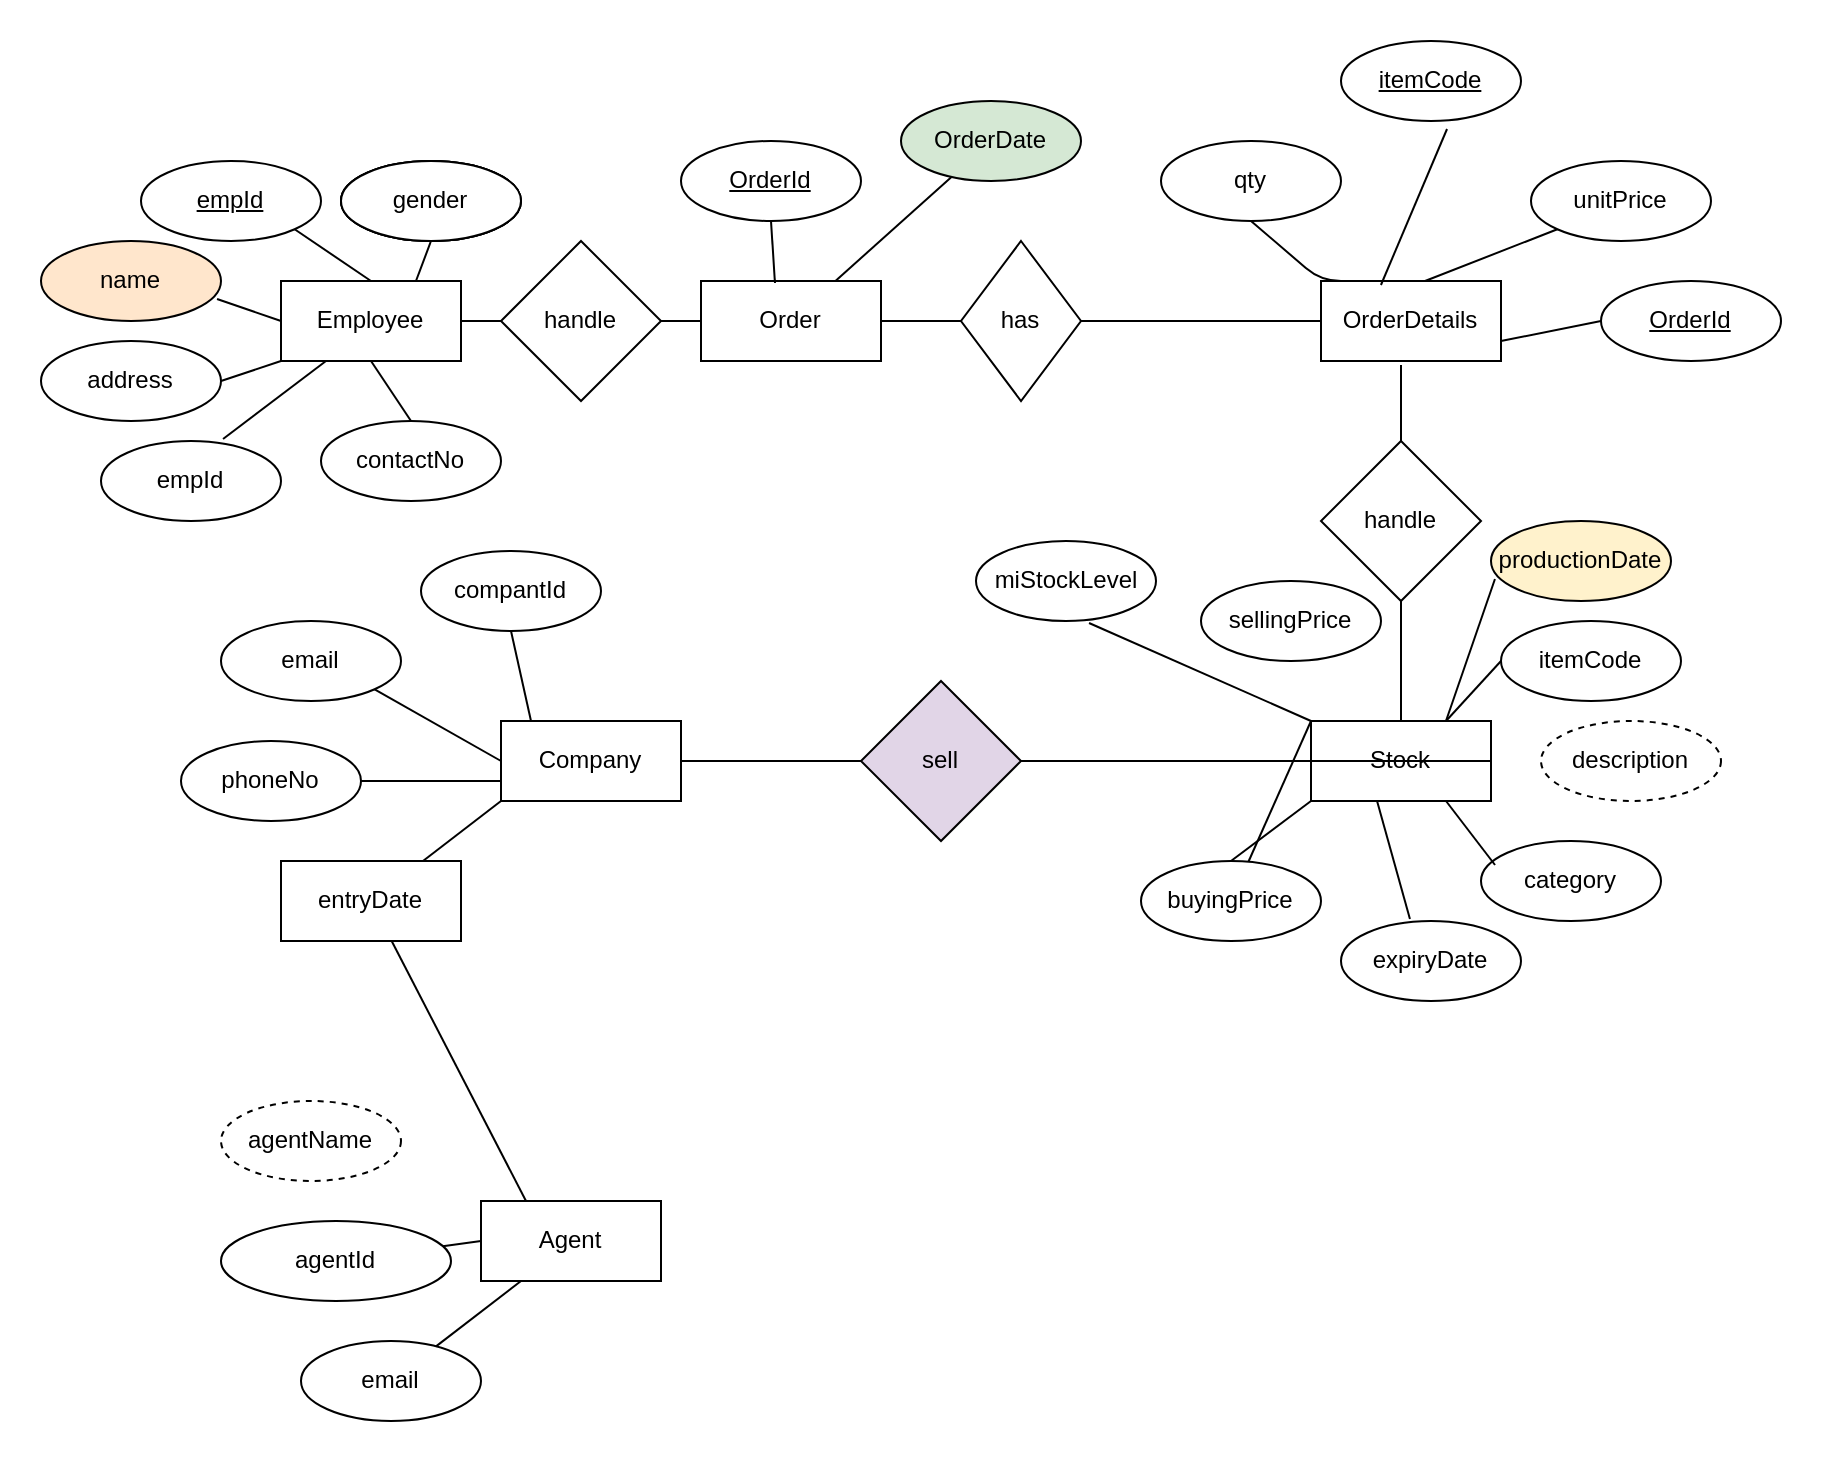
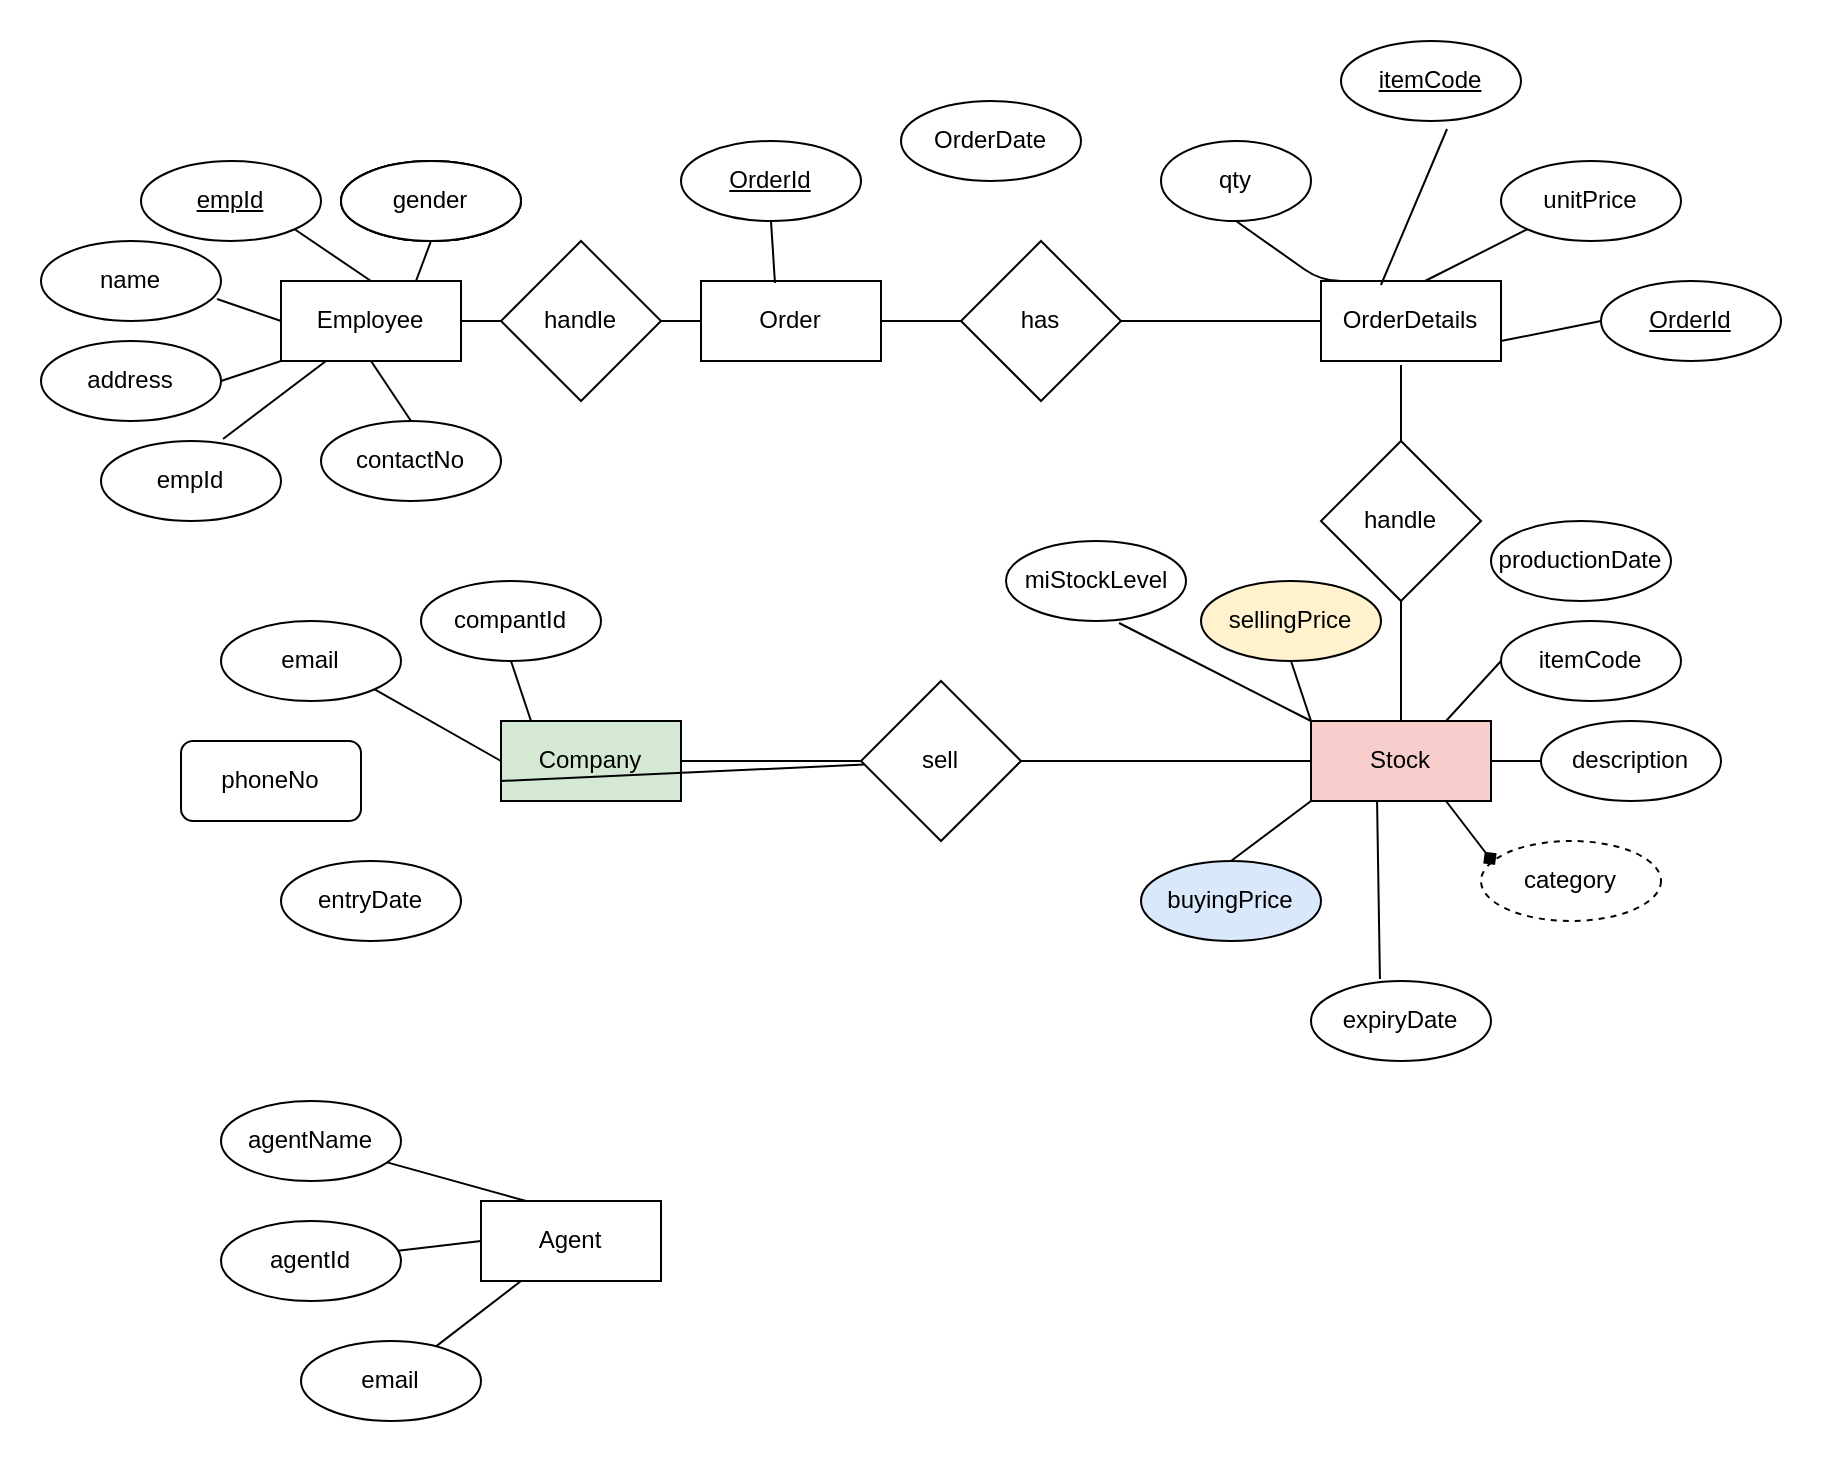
node "OrderDate": fillcolor #d5e8d4 -> #ffffff
node "qty": size 180x80 -> 150x80
node "unitPrice": moved (1621, 201) -> (1591, 201)
edge "OrderDate" -- "Order": removed
node "name": fillcolor #ffe6cc -> #ffffff
node "has": size 120x160 -> 160x160
node "productionDate": fillcolor #fff2cc -> #ffffff
node "miStockLevel": moved (1066, 581) -> (1096, 581)
node "compantId": moved (511, 591) -> (511, 621)
node "sellingPrice": fillcolor #ffffff -> #fff2cc
edge "productionDate" -- "Stock": removed
node "Company": fillcolor #ffffff -> #d5e8d4
node "sell": fillcolor #e1d5e7 -> #ffffff
node "Stock": fillcolor #ffffff -> #f8cecc
edge "sell" -- "Stock": now "description" -- "Stock"
node "description": style dashed -> solid
node "phoneNo": shape ellipse -> rounded rectangle
edge "Company" -- "phoneNo": now "Company" -- "sell"
edge "Stock" -- "buyingPrice": now "Stock" -- "sellingPrice"
edge "Company" -- "entryDate": removed
edge "Stock" -- "category": arrowhead none -> diamond
node "category": style solid -> dashed
node "entryDate": shape rectangle -> ellipse
node "buyingPrice": fillcolor #ffffff -> #dae8fc
node "expiryDate": moved (1431, 961) -> (1401, 1021)
edge "entryDate" -- "Agent": now "agentName" -- "Agent"
node "agentName": style dashed -> solid
node "agentId": size 230x80 -> 180x80
